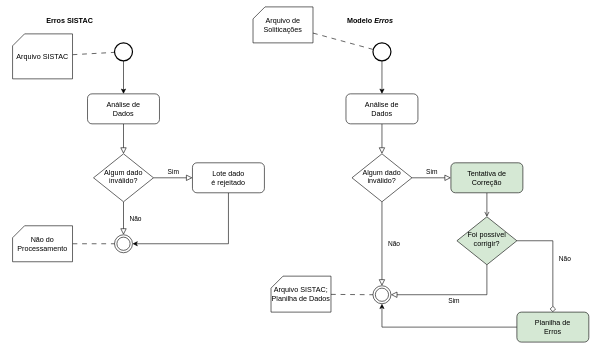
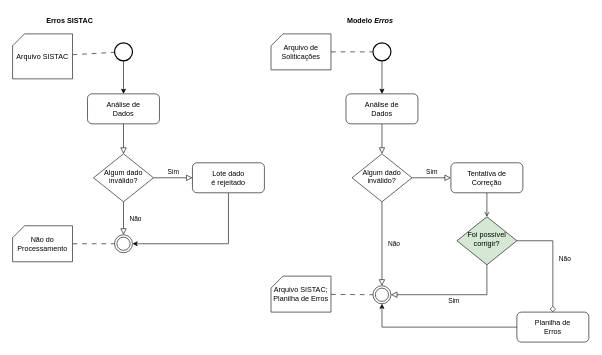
node "Arquivo de Soliticações": moved (283, 25) -> (301, 52)
node "Tentativa de Correção": fillcolor #d5e8d4 -> #ffffff
node "Arquivo SISTAC; Planilha de Dados": label "Arquivo SISTAC; Planilha de Dados" -> "Arquivo SISTAC; Planilha de Erros"
node "Planilha de Erros": fillcolor #d5e8d4 -> #ffffff
